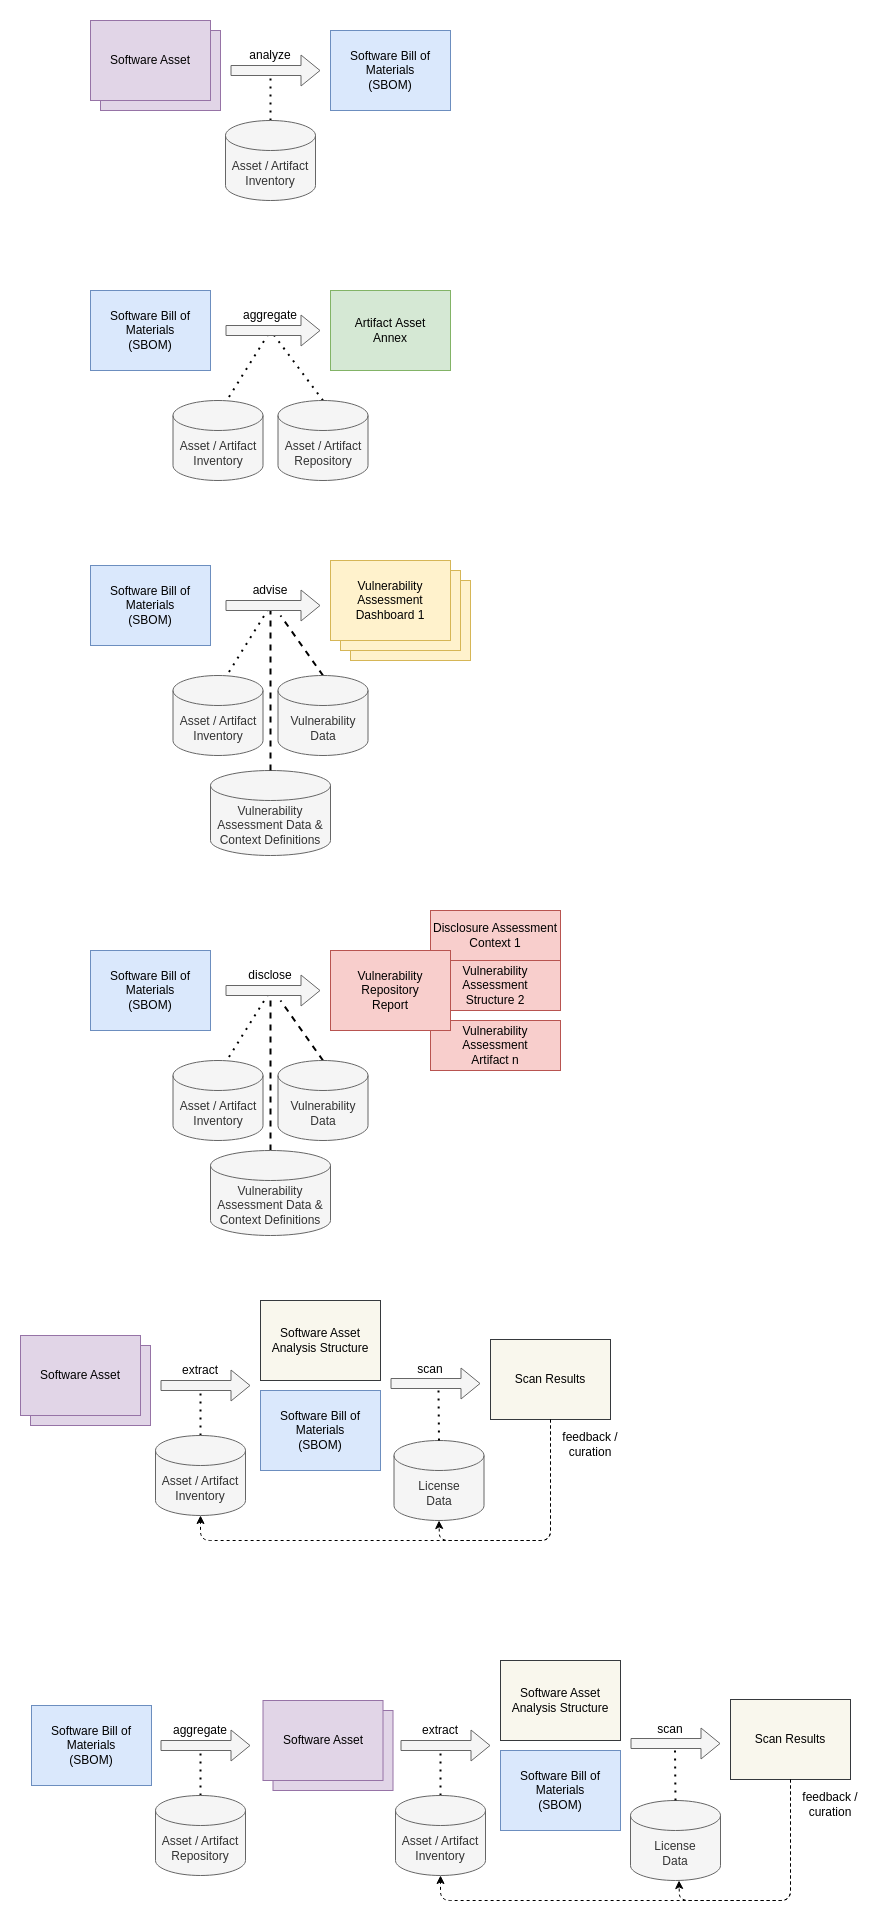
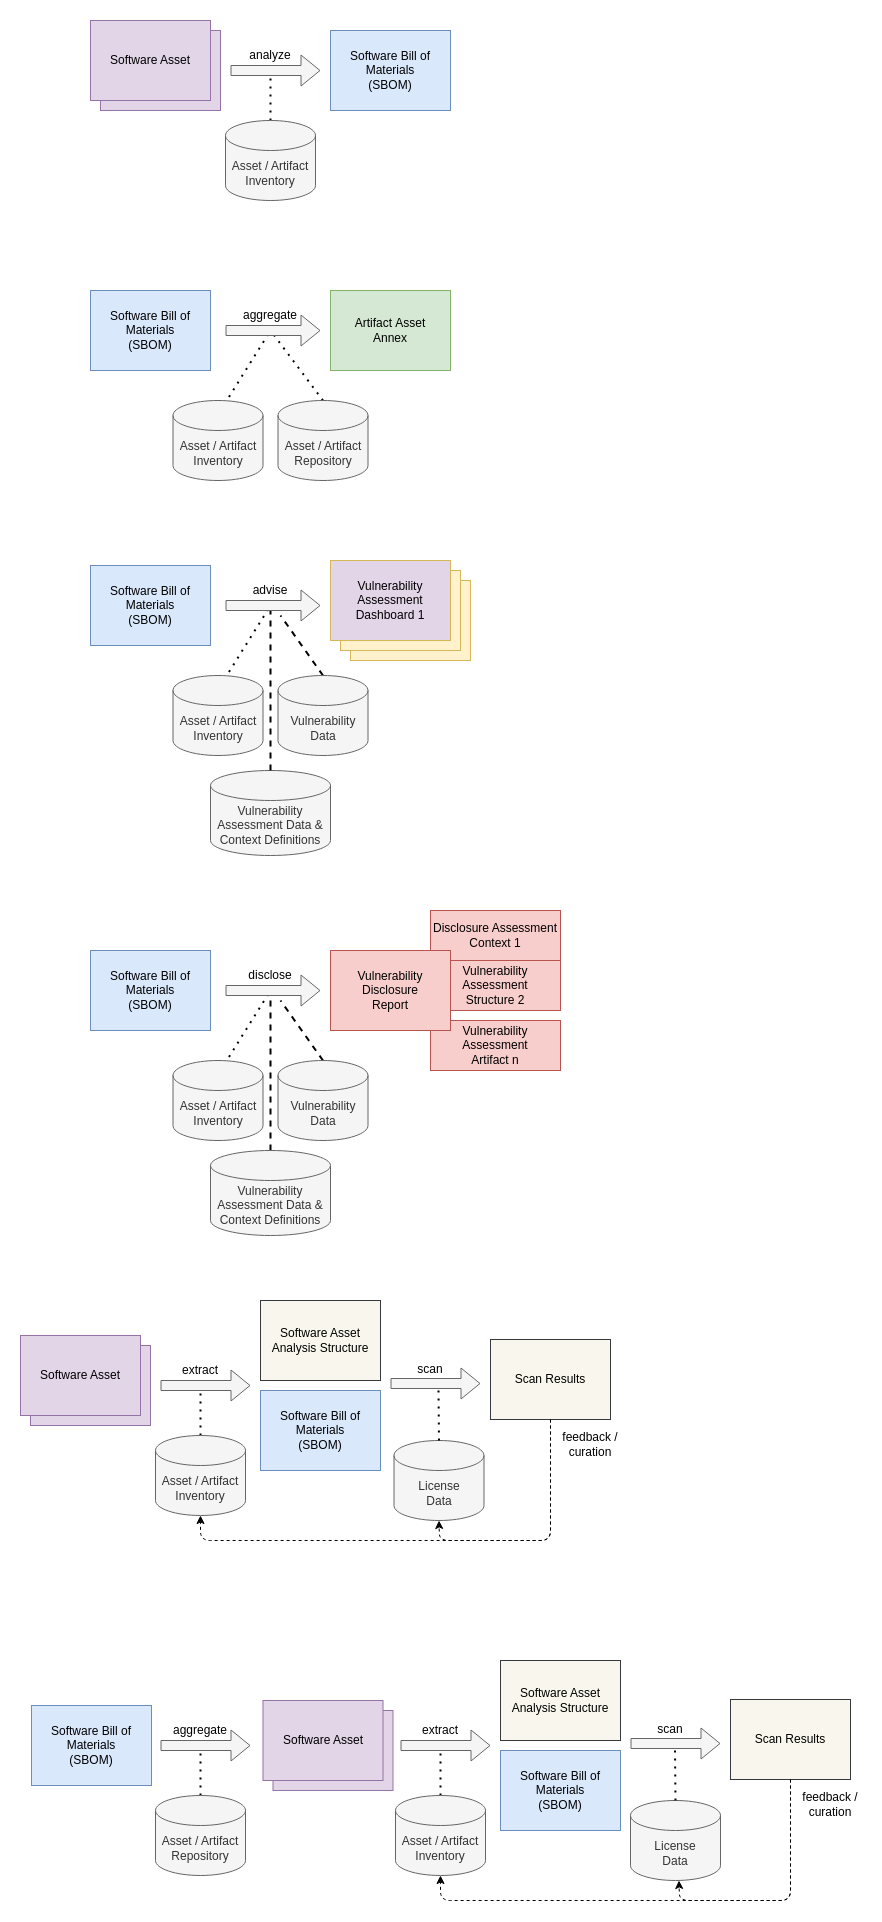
node "Vulnerability Assessment Dashboard 1": fillcolor #fff2cc -> #e1d5e7
node "Vulnerability Repository Report": label "Vulnerability Repository Report" -> "Vulnerability Disclosure Report"
